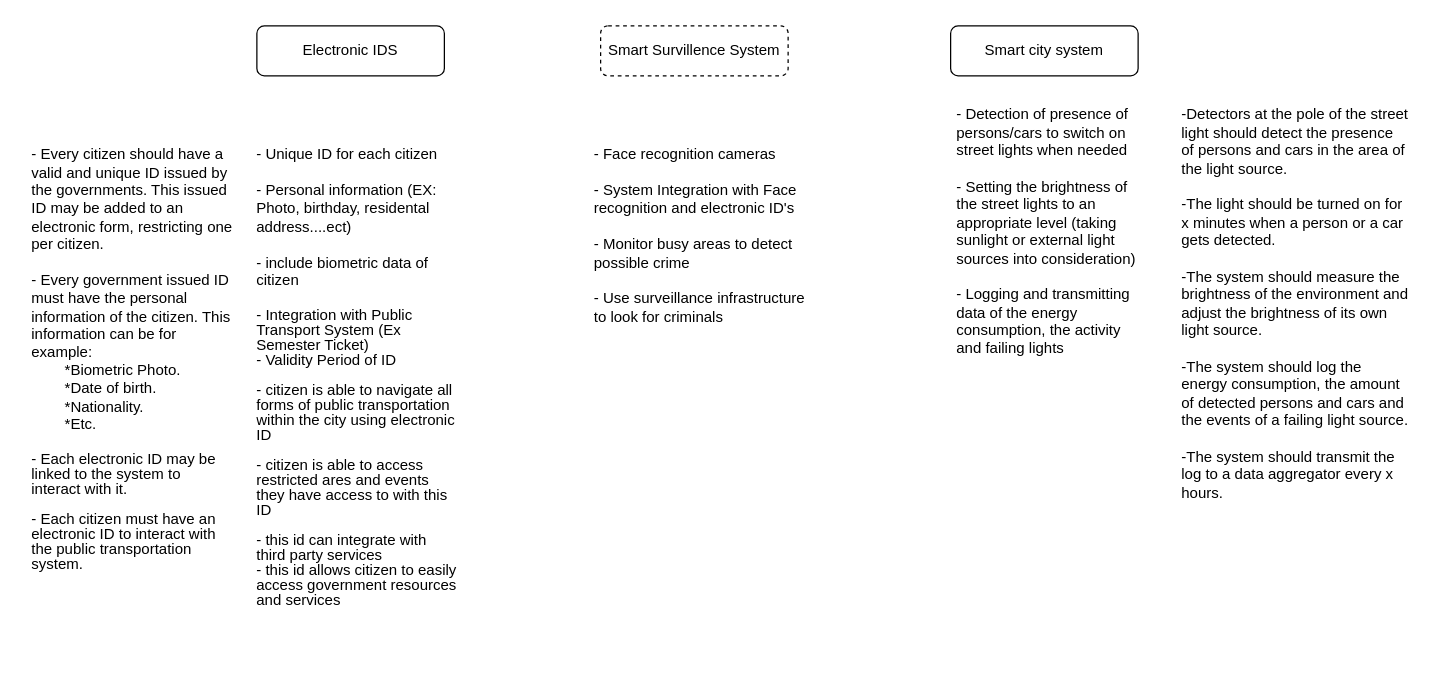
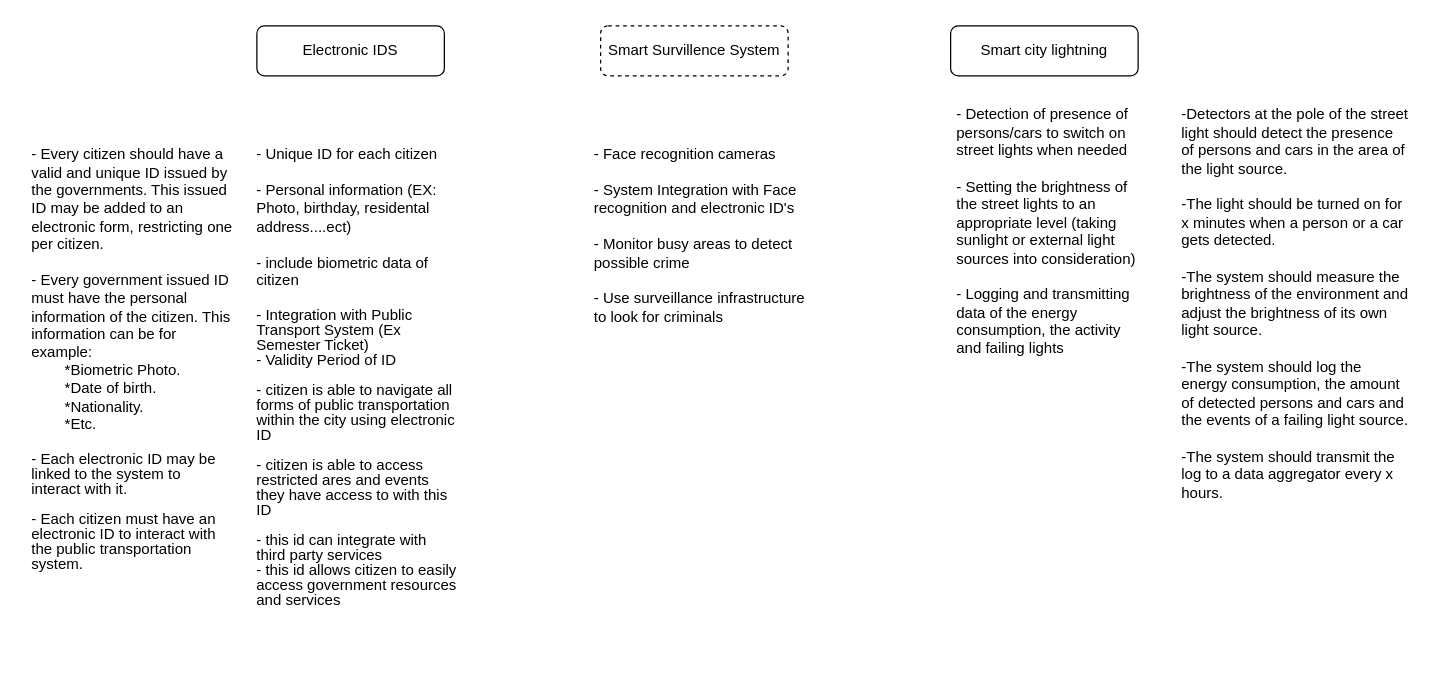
node "Smart city system": label "Smart city system" -> "Smart city lightning"
